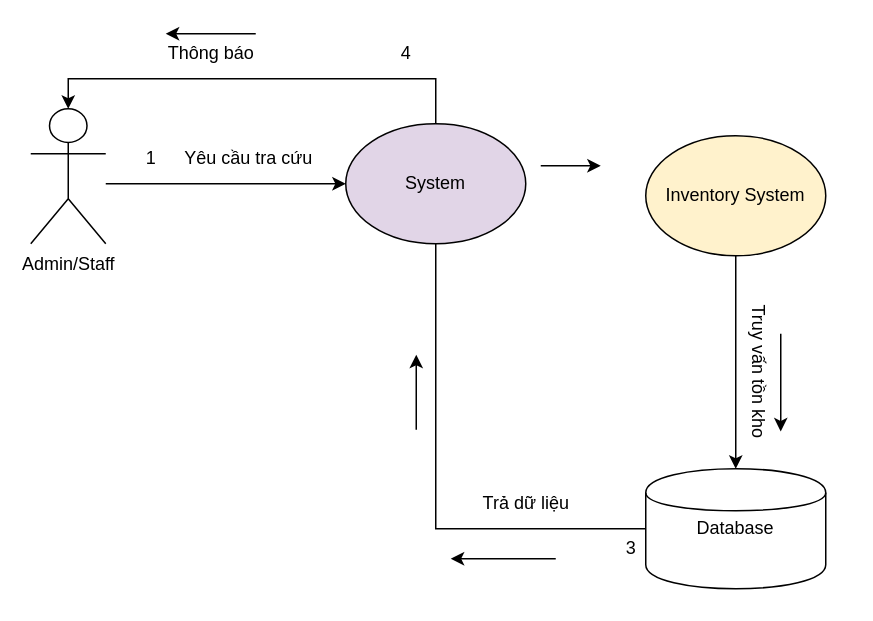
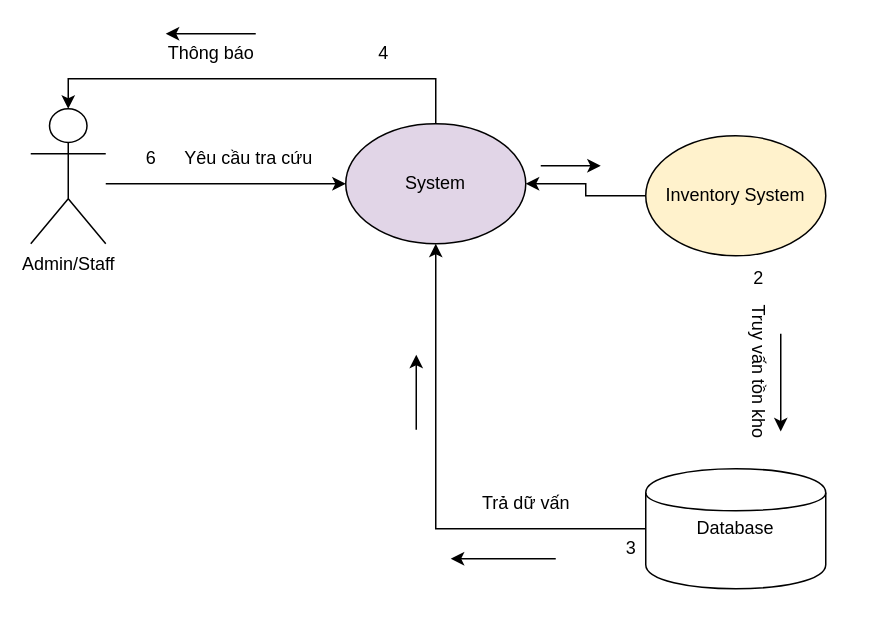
node "4": moved (406, 53) -> (383, 53)
node "1": label "1" -> "6"
edge "System" -- "Database": arrowhead none -> classic
node "2": added
edge "Inventory System" -> "Database": now "Inventory System" -> "System"
node "Trả dữ liệu": label "Trả dữ liệu" -> "Trả dữ vấn"
